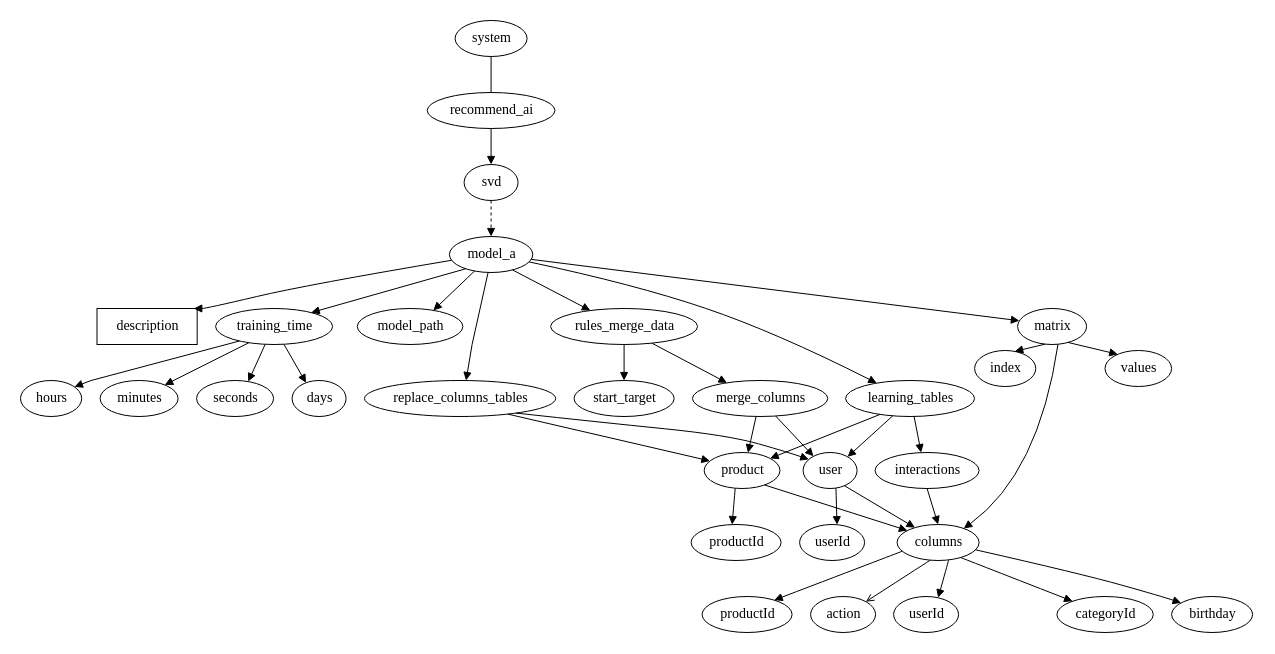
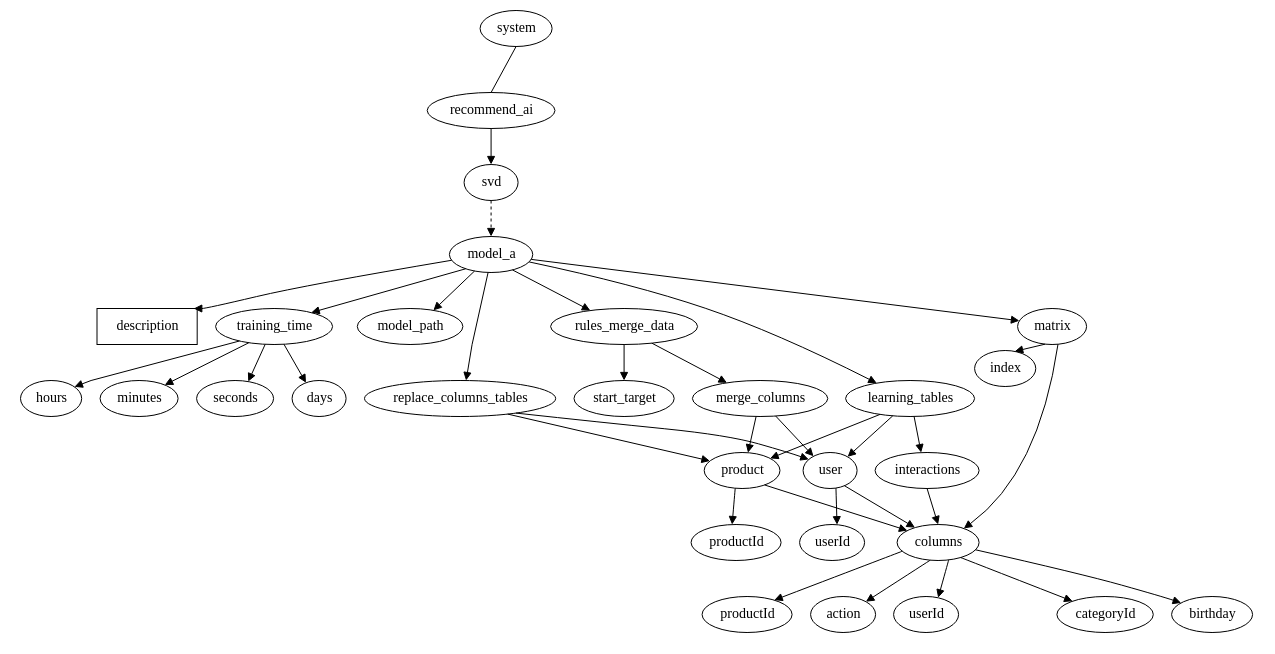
node "system": moved (491, 39) -> (516, 29)
edge "matrix" -> "values": removed
node "values": removed
edge "columns" -> "action": arrowhead open -> block
